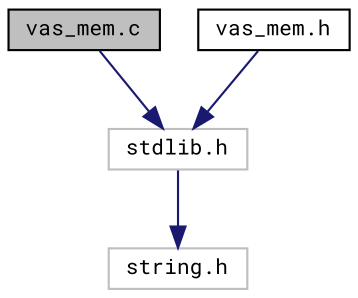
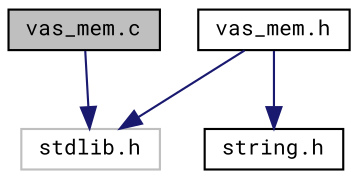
edge "stdlib.h" -> "string.h": now "vas_mem.h" -> "string.h"
node "string.h": color grey75 -> black
